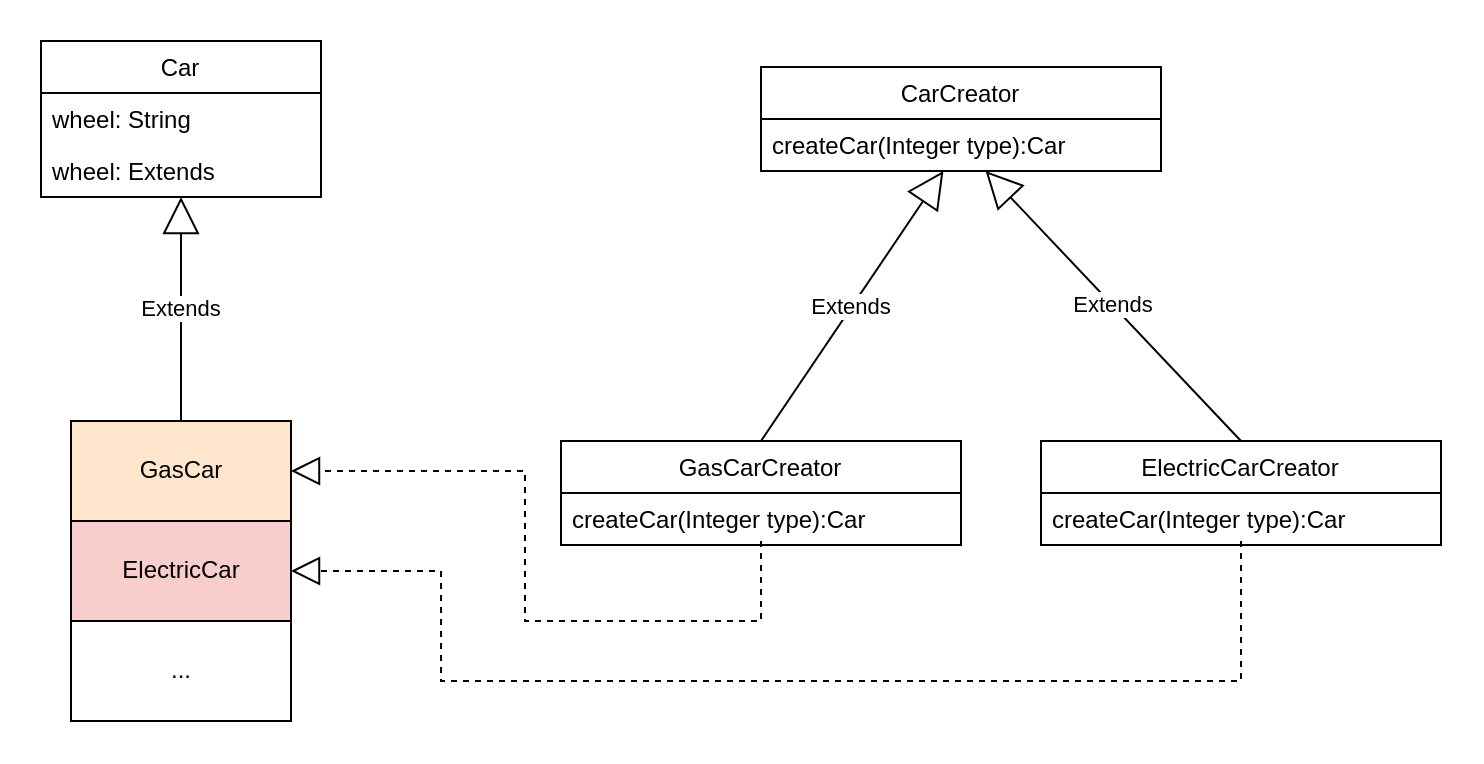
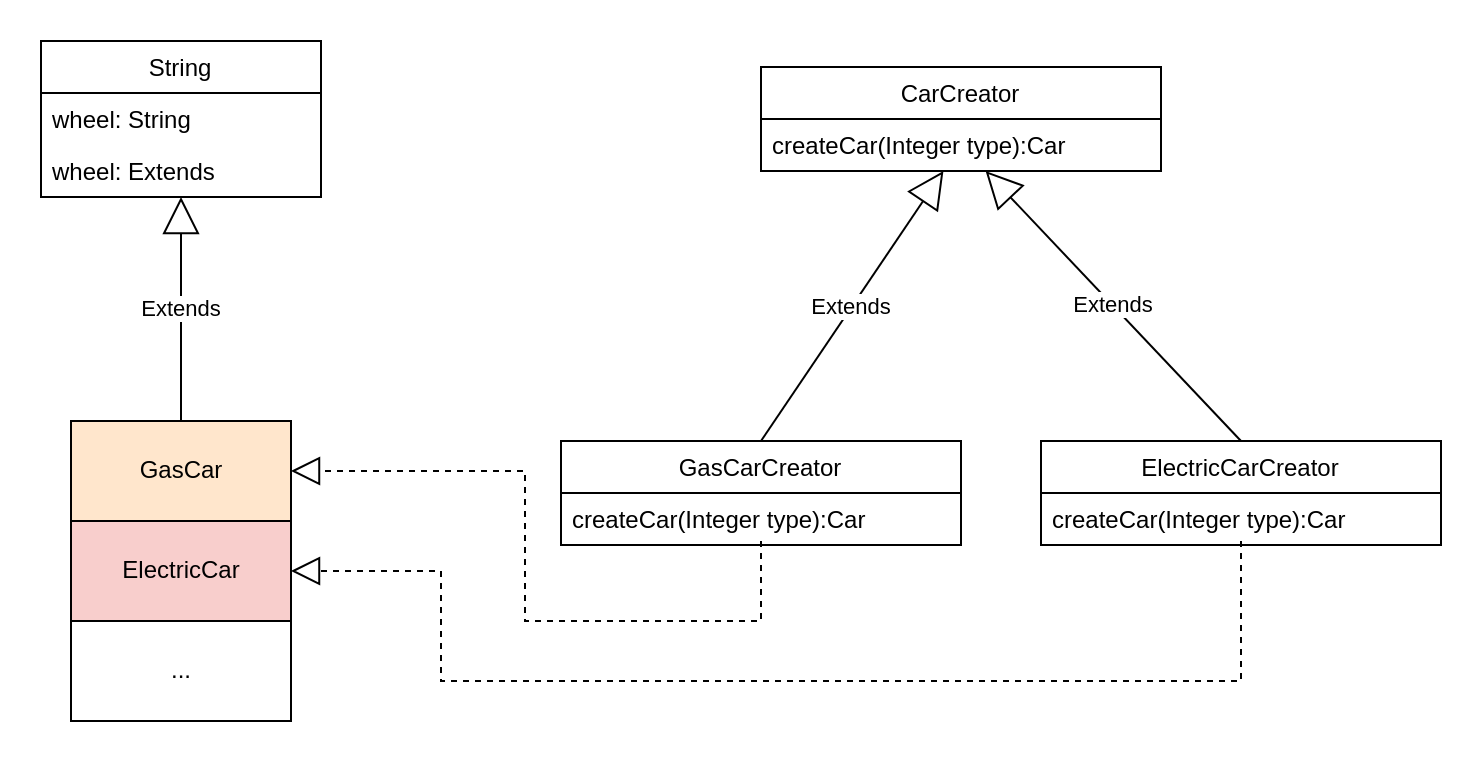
node "Car": label "Car" -> "String"
